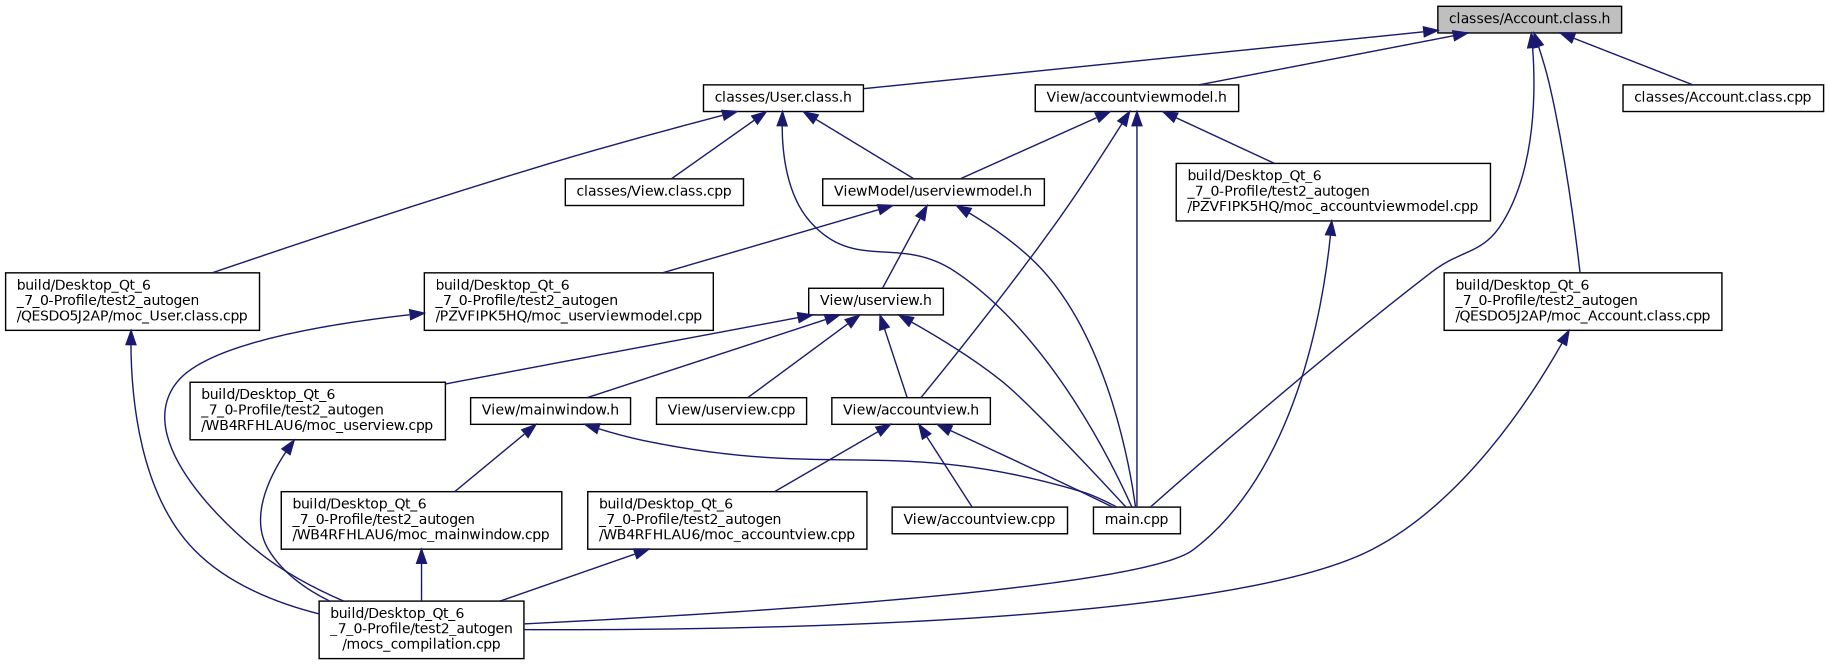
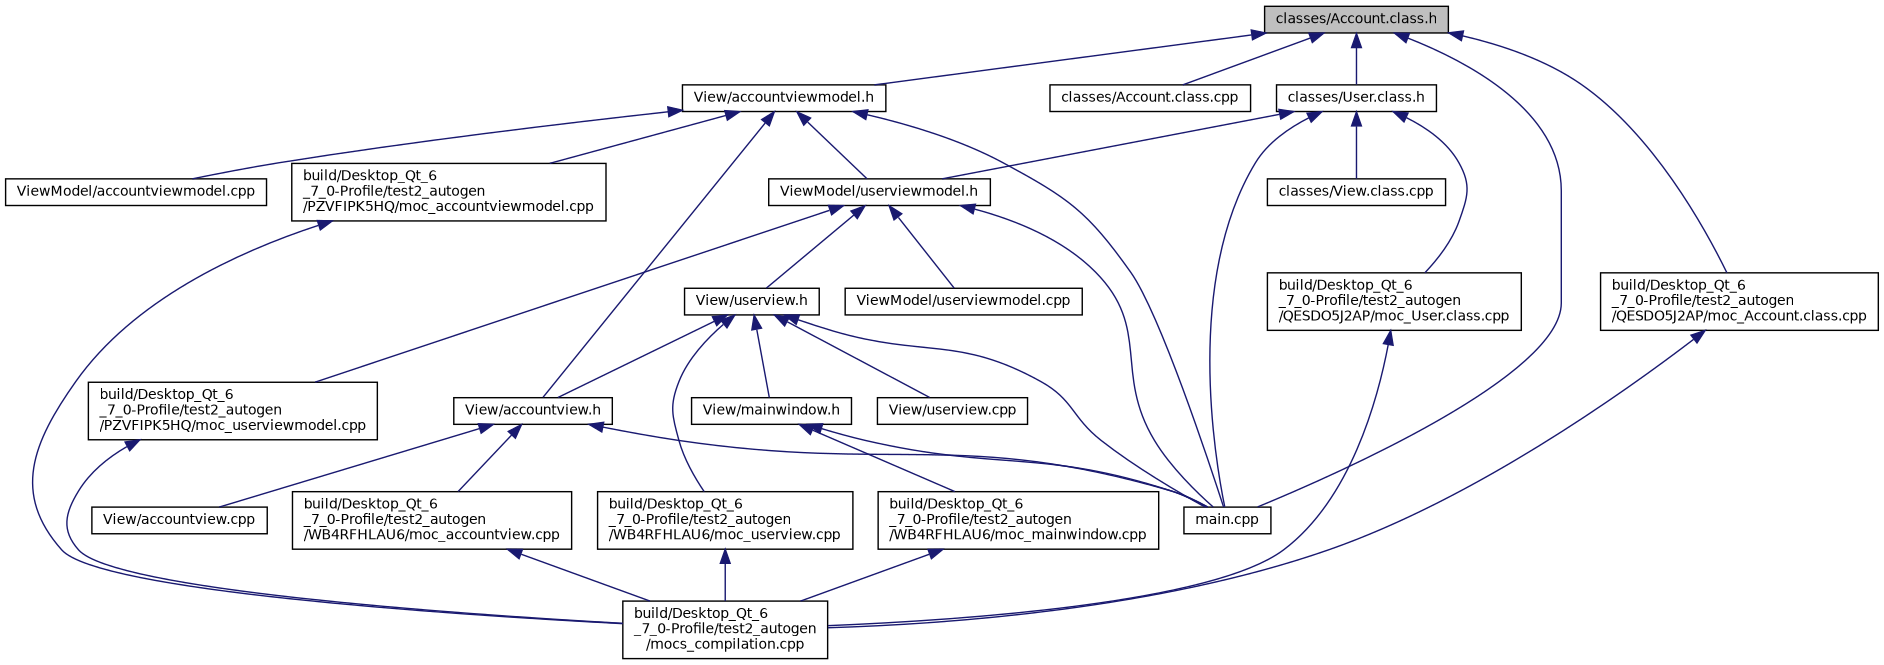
node "ViewModel/accountviewmodel.cpp": added
node "ViewModel/userviewmodel.cpp": added
